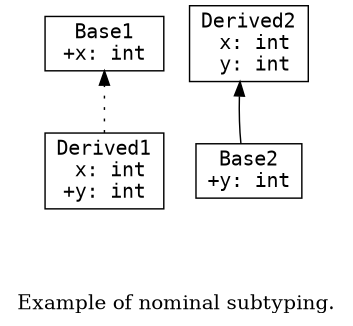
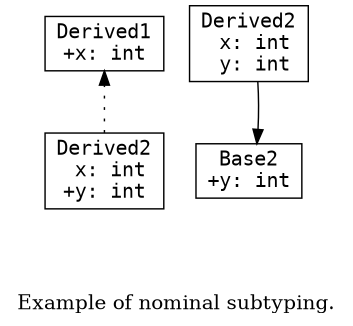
node "Base1 +x: int": label "Base1 +x: int" -> "Derived1 +x: int"
edge "Base2 +y: int" -> "Derived2 x: int y: int": reversed
node "Derived1 x: int +y: int": label "Derived1 x: int +y: int" -> "Derived2 x: int +y: int"
